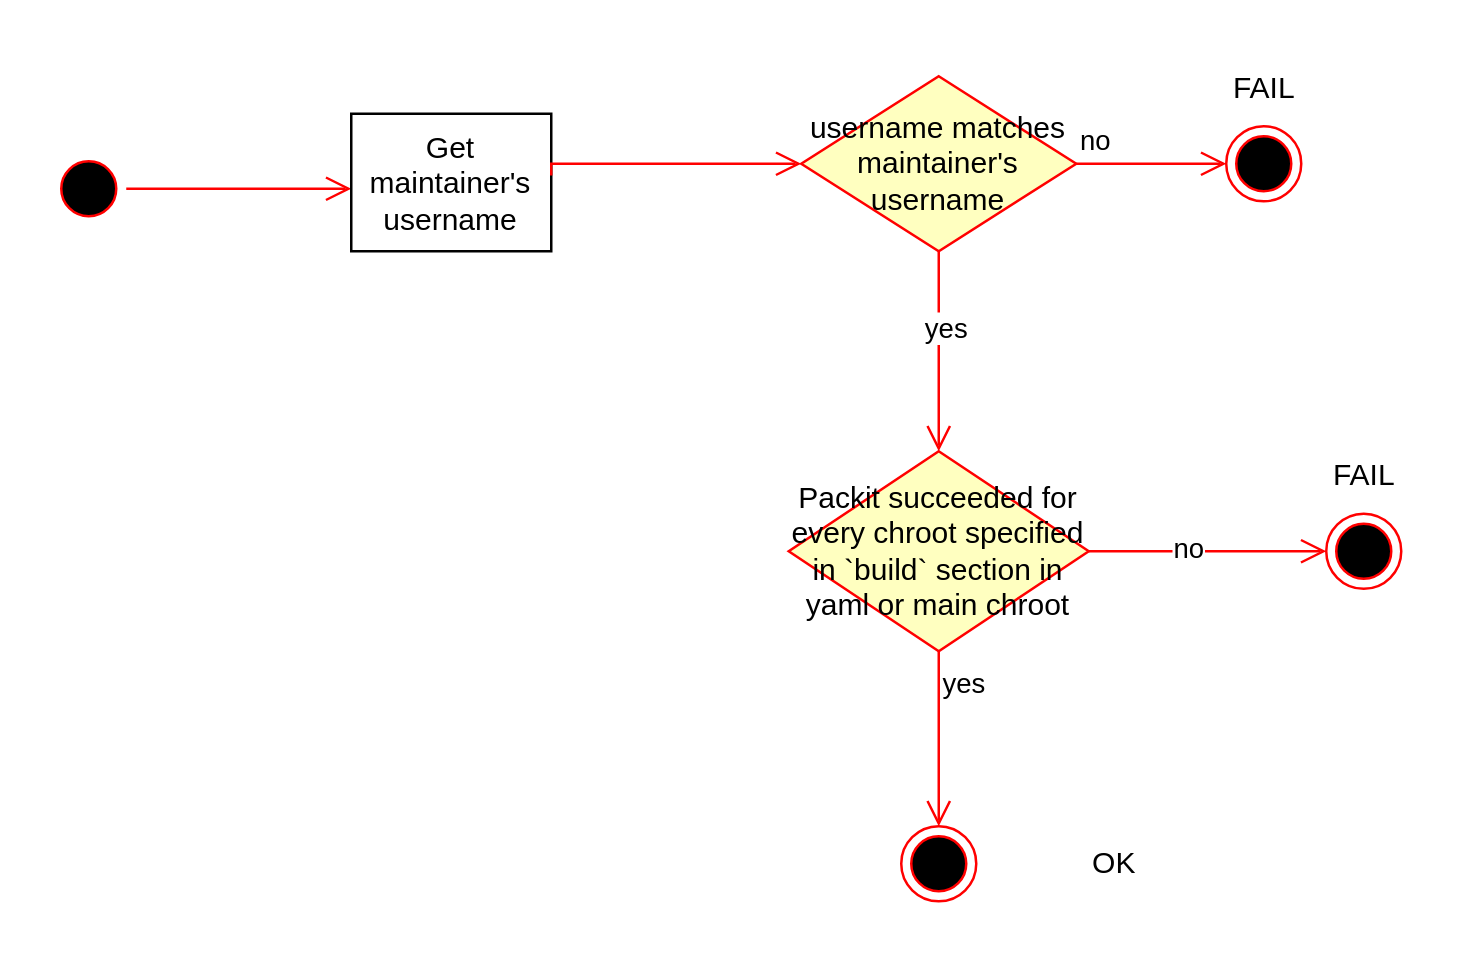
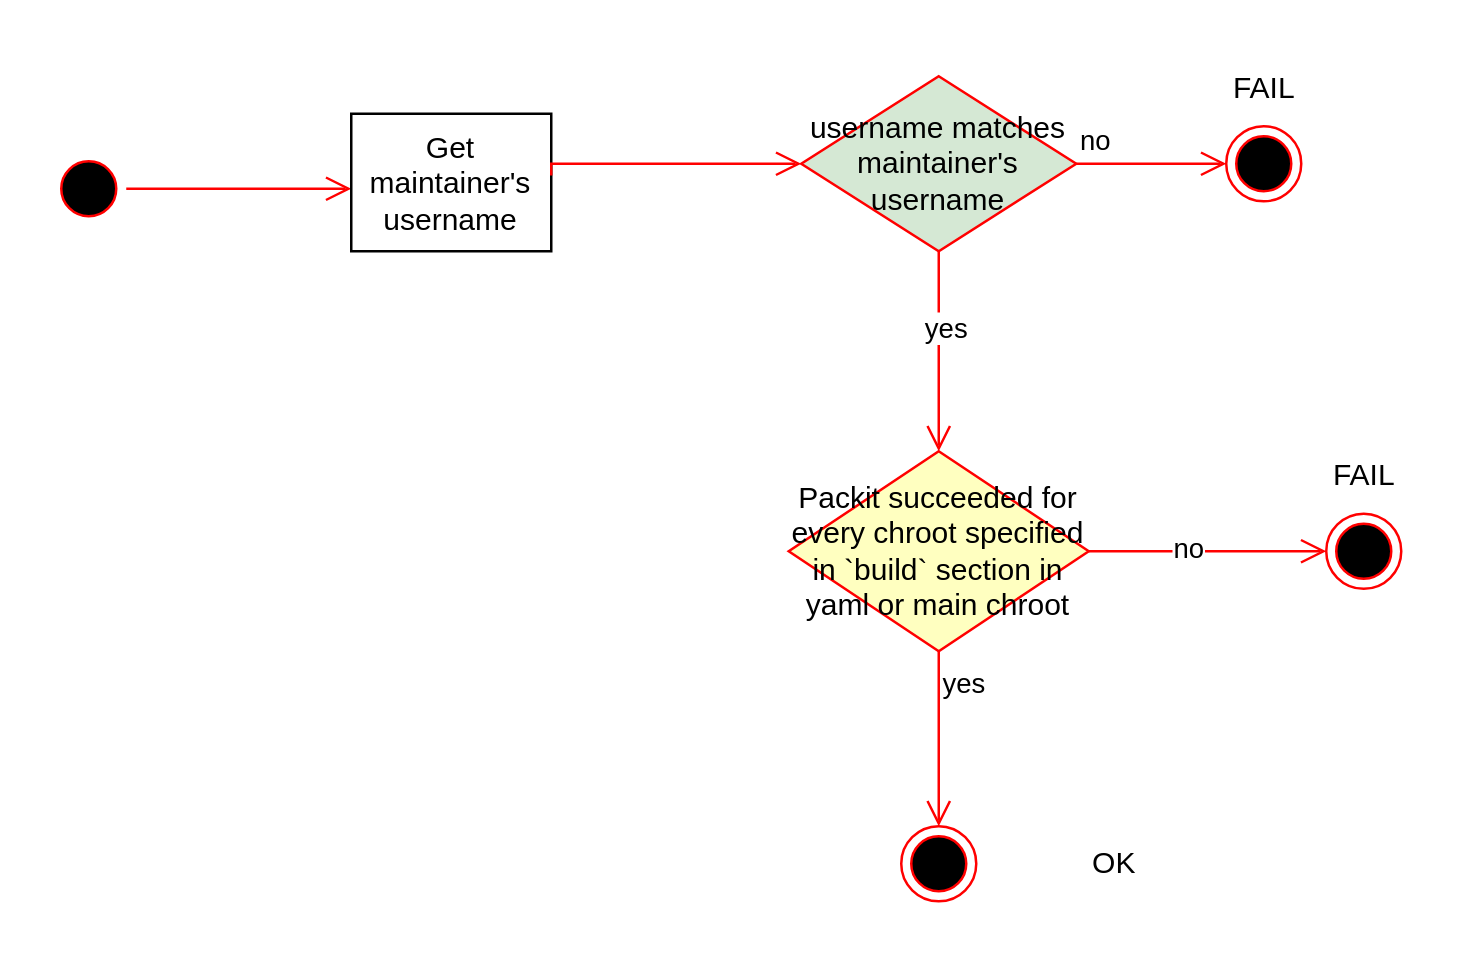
node "username matches maintainer's username": fillcolor #ffffc0 -> #d5e8d4
